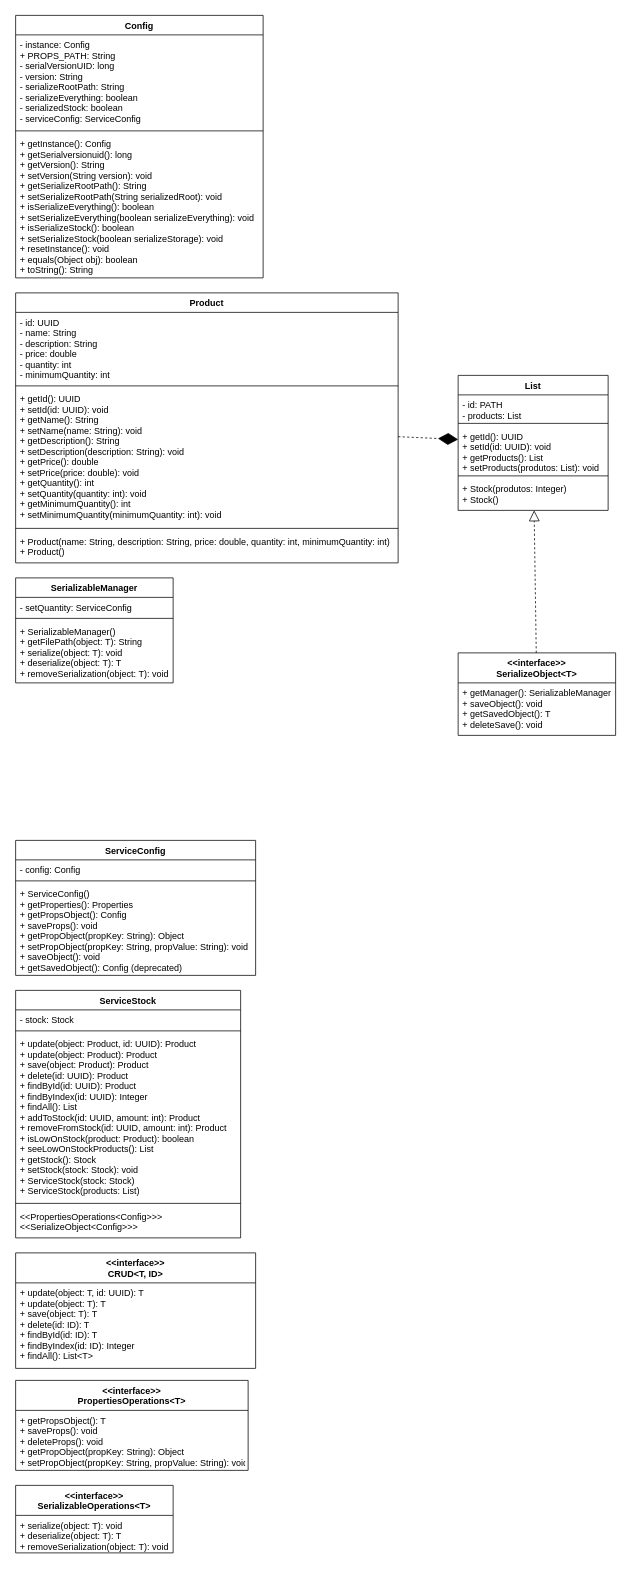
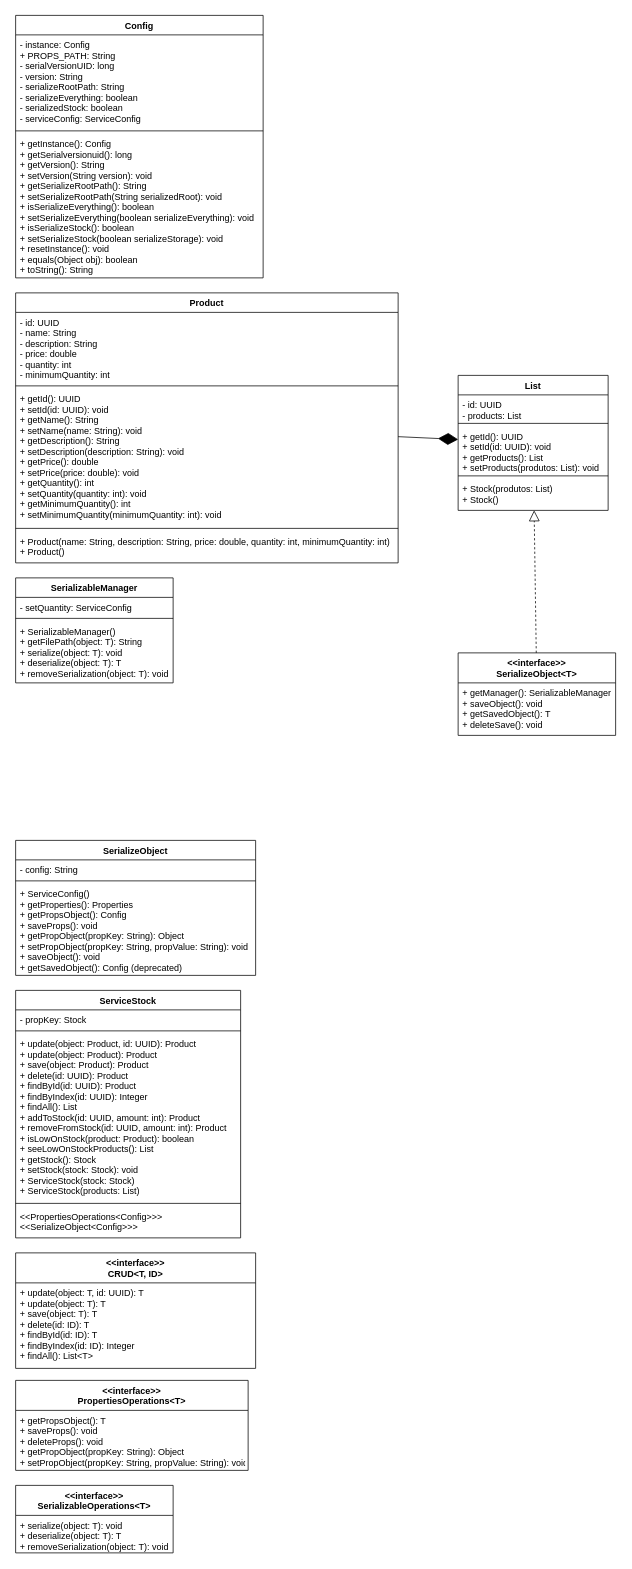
node "- id: PATH - products: List": label "- id: PATH - products: List" -> "- id: UUID - products: List"
edge "Product" -> "List": style dashed -> solid
node "+ Stock(produtos: Integer) + Stock()": label "+ Stock(produtos: Integer) + Stock()" -> "+ Stock(produtos: List) + Stock()"
node "ServiceConfig": label "ServiceConfig" -> "SerializeObject"
node "- config: Config": label "- config: Config" -> "- config: String"
node "- stock: Stock": label "- stock: Stock" -> "- propKey: Stock"
